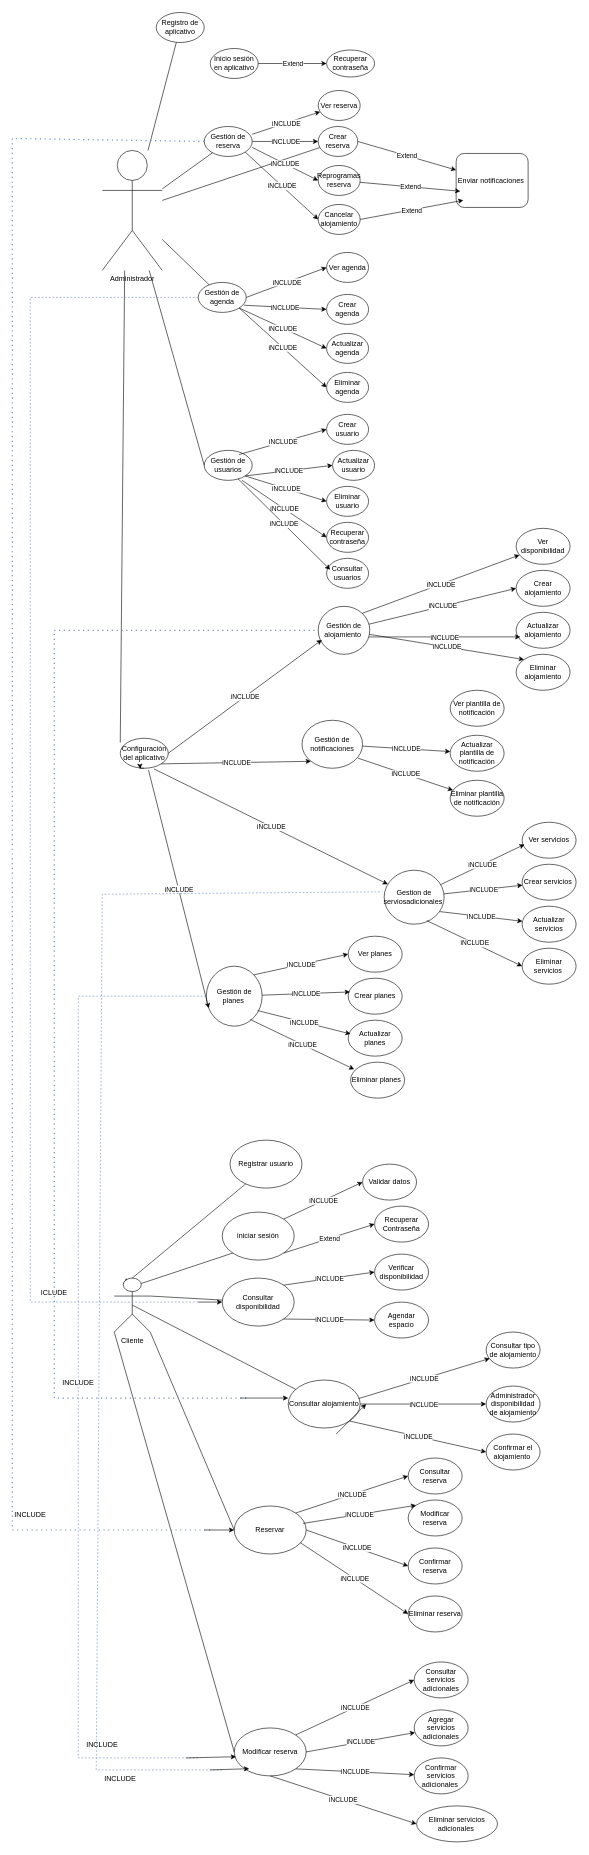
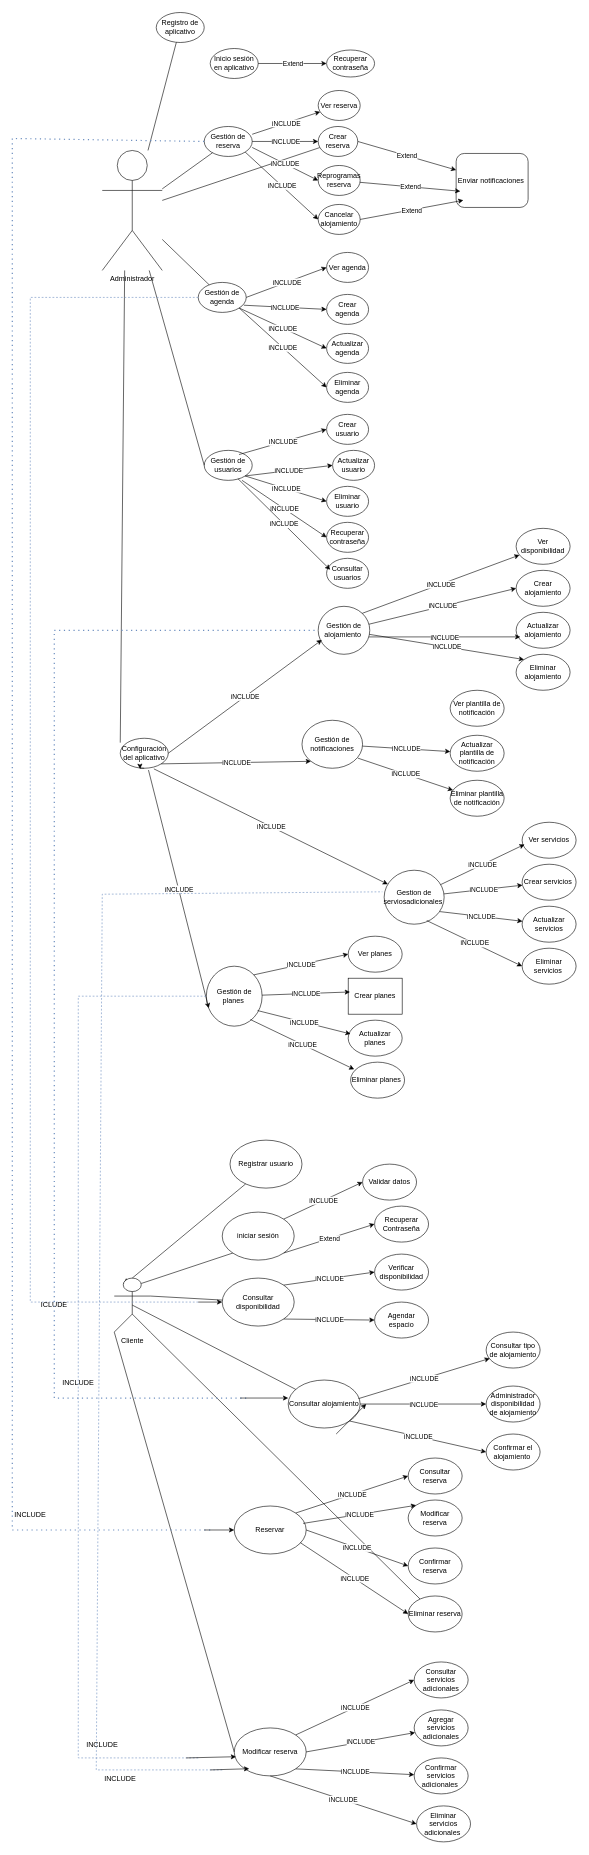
node "Crear planes": shape ellipse -> rectangle
node "ICLUDE": moved (54, 1293) -> (54, 1305)
edge "Cliente" -- "Reservar": now "Cliente" -- "Eliminar reserva"
node "Eliminar servicios adicionales": size 81x36 -> 54x36
